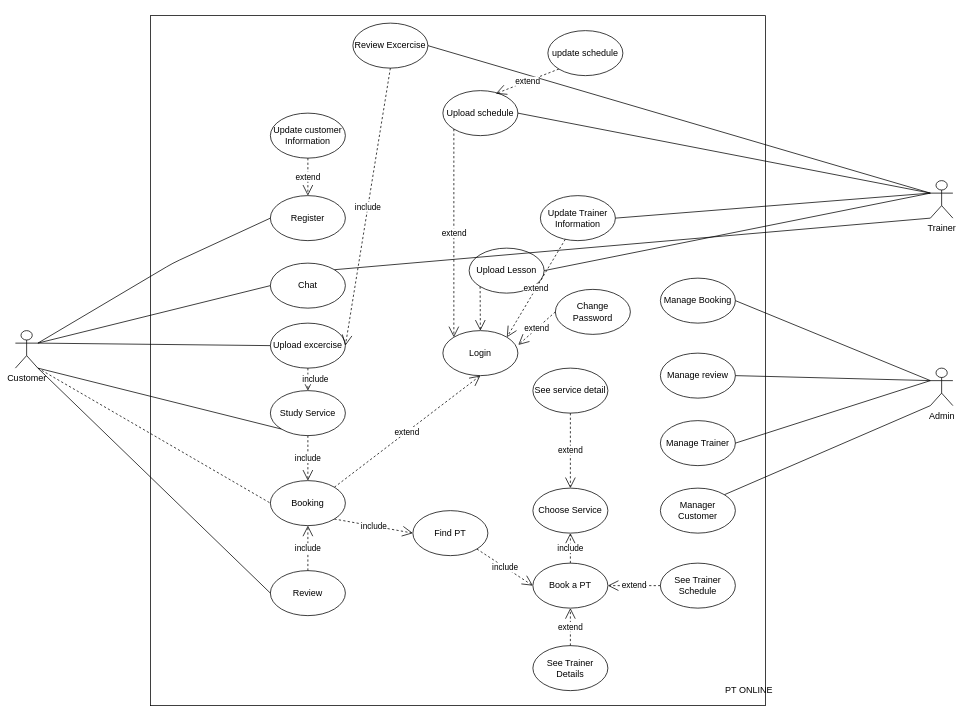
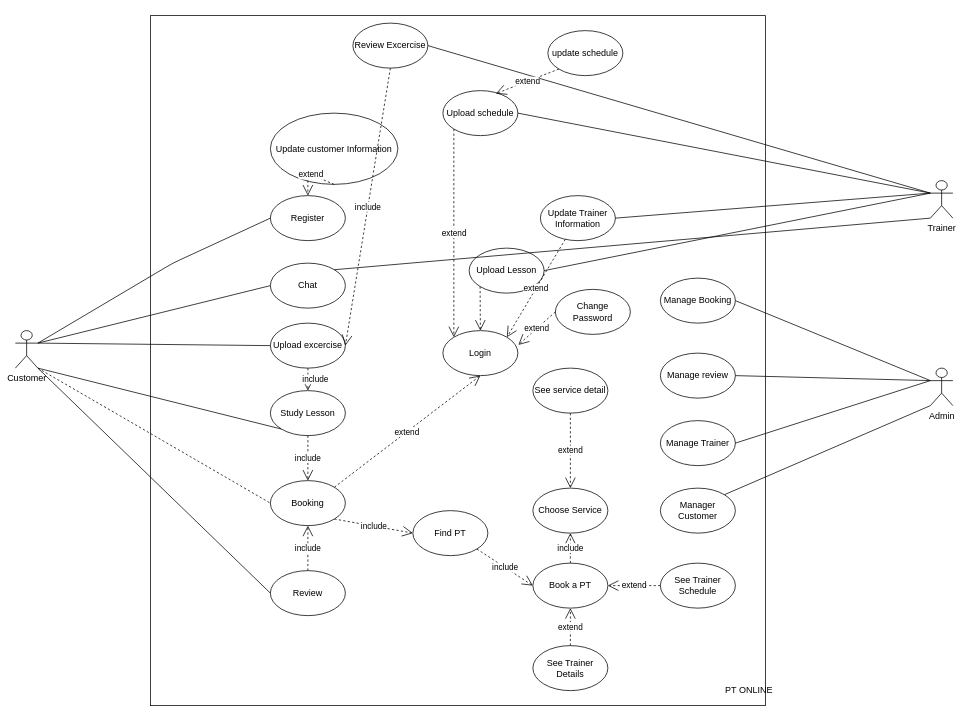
node "Update customer Information": size 75x45 -> 128x71
node "Study Service": label "Study Service" -> "Study Lesson"
